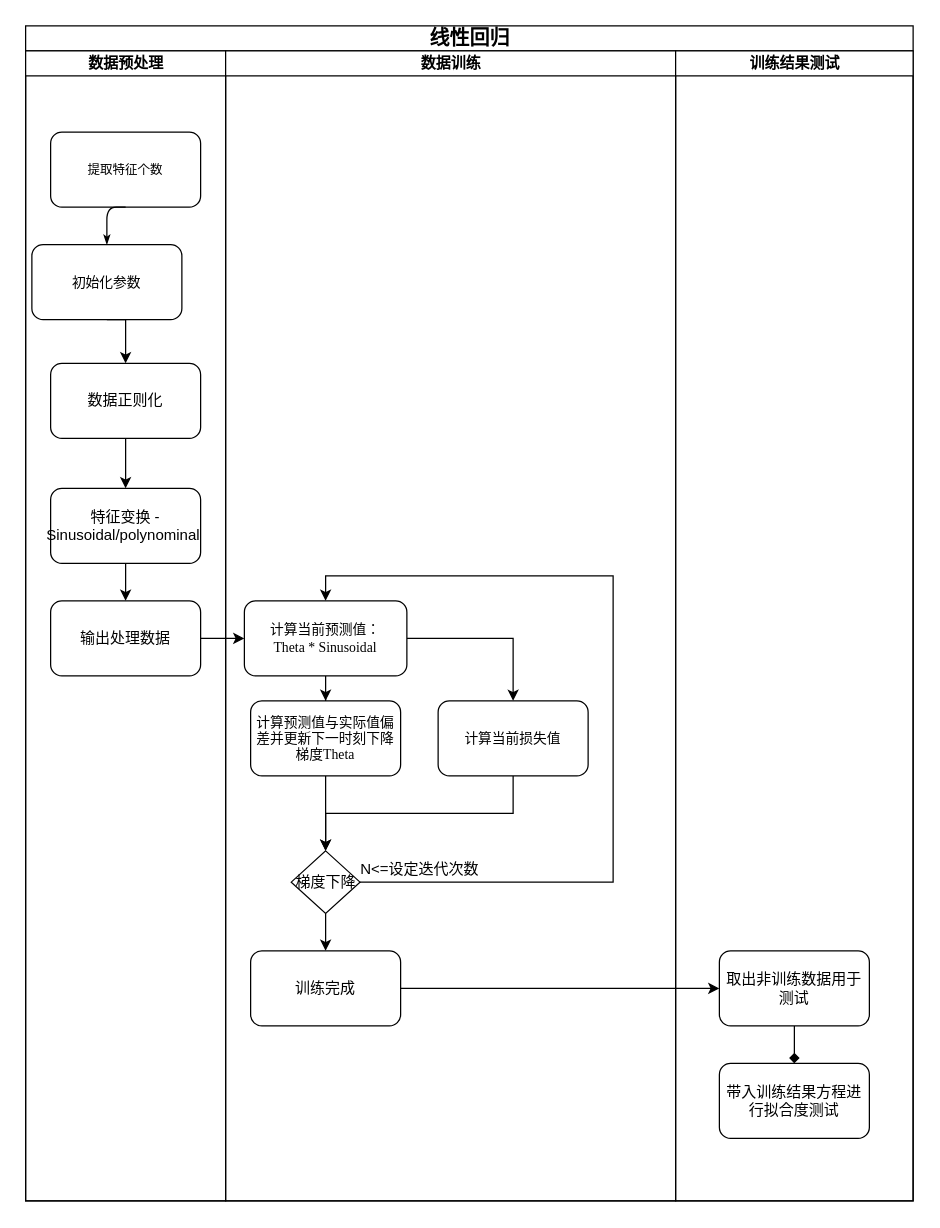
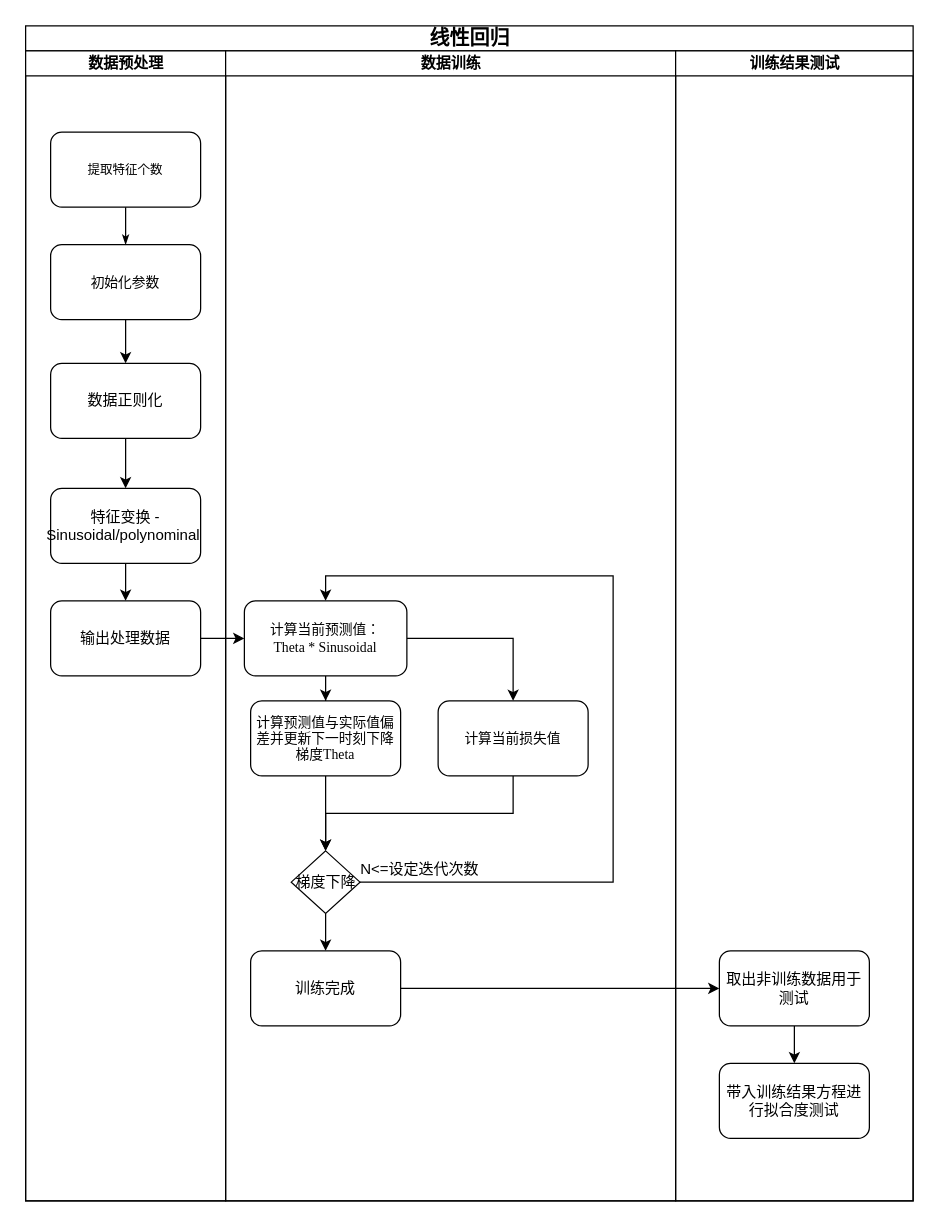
node "初始化参数": moved (107, 282) -> (126, 282)
edge "取出非训练数据用于测试" -> "带入训练结果方程进行拟合度测试": arrowhead diamond -> classic
